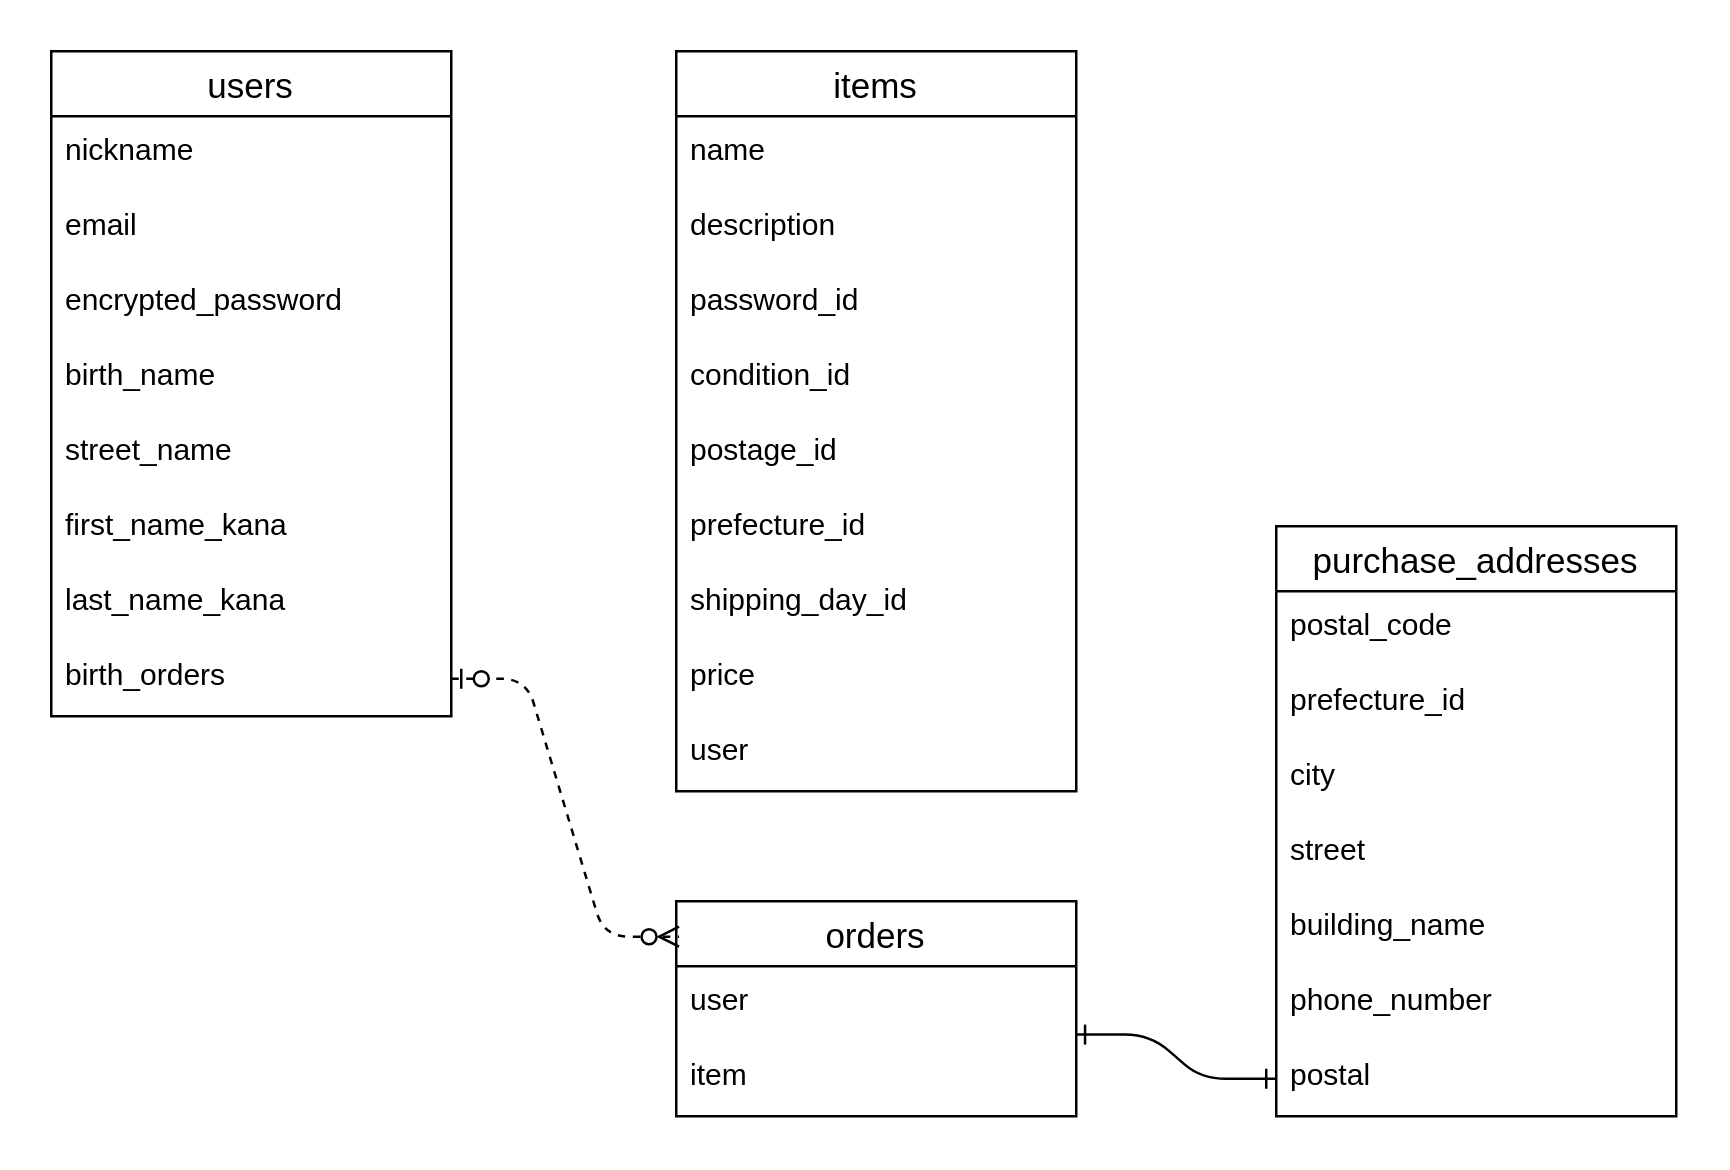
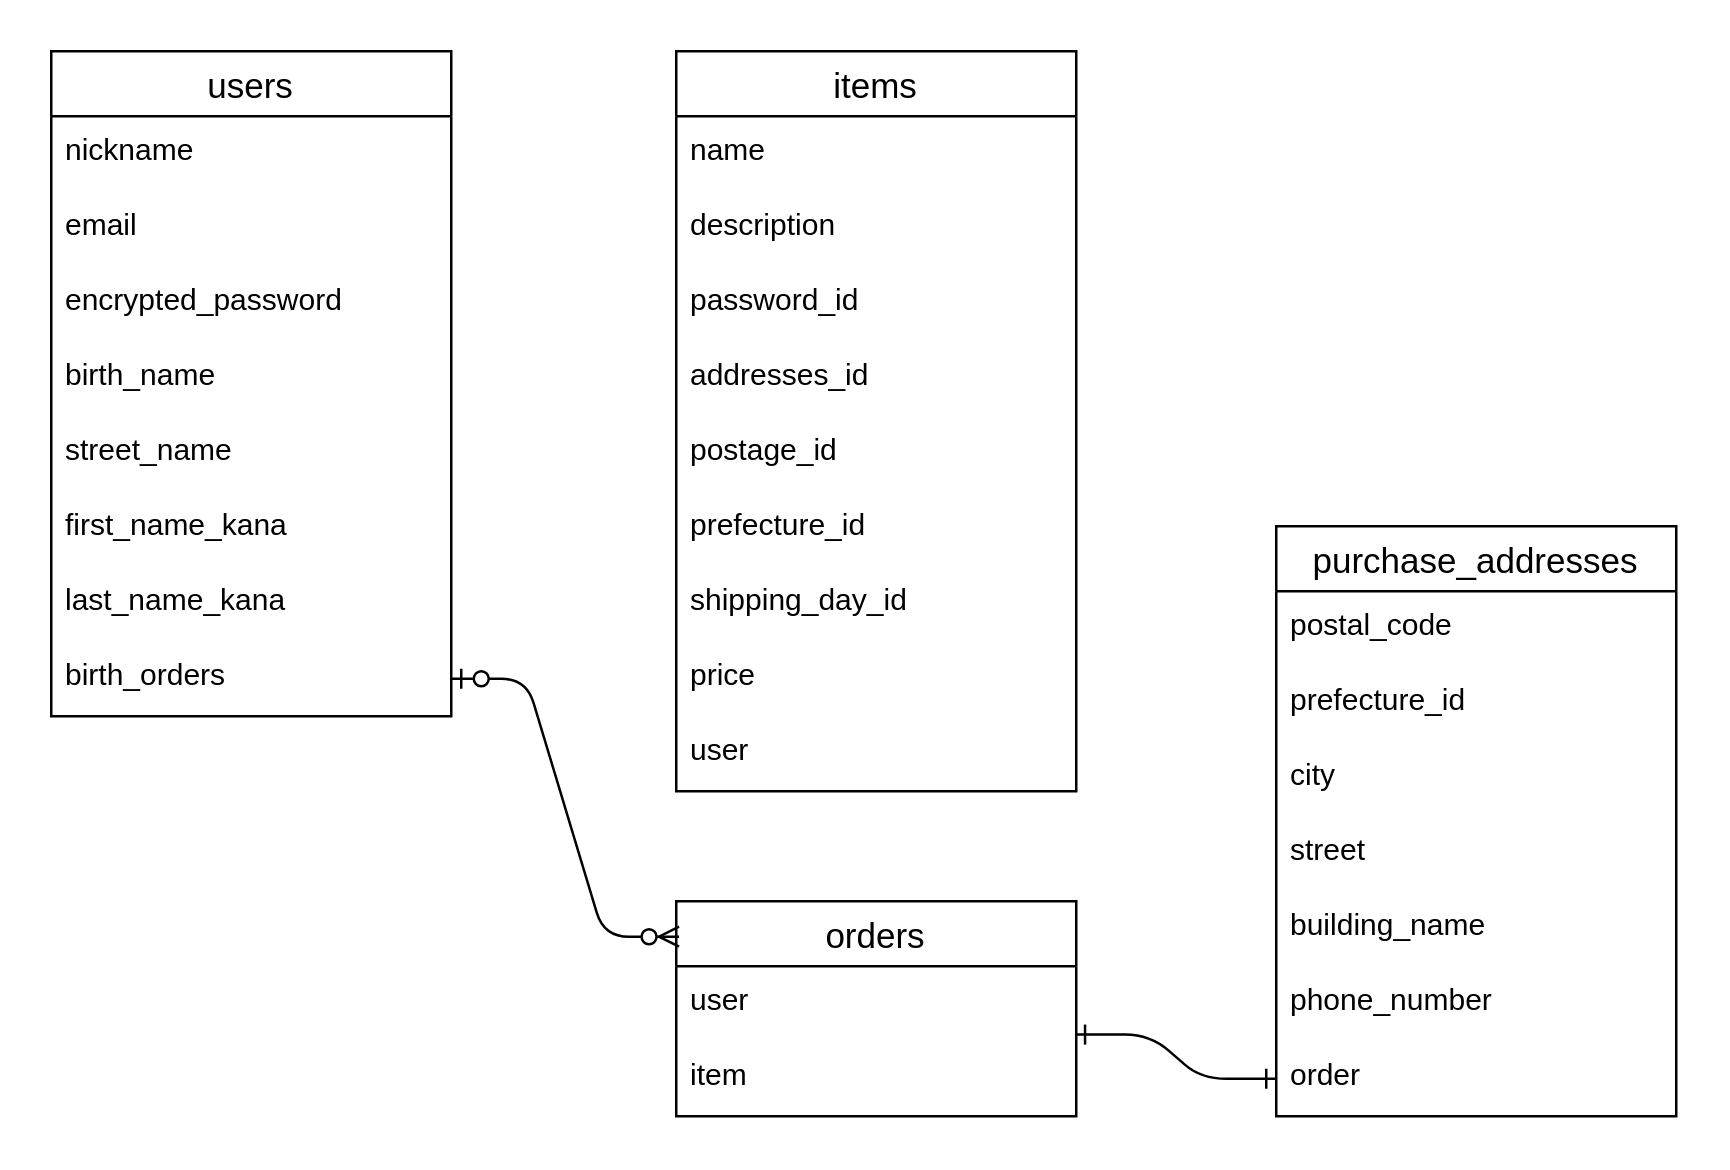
node "condition_id": label "condition_id" -> "addresses_id"
edge "birth_orders" -- "orders": style dashed -> solid
node "postal": label "postal" -> "order"
